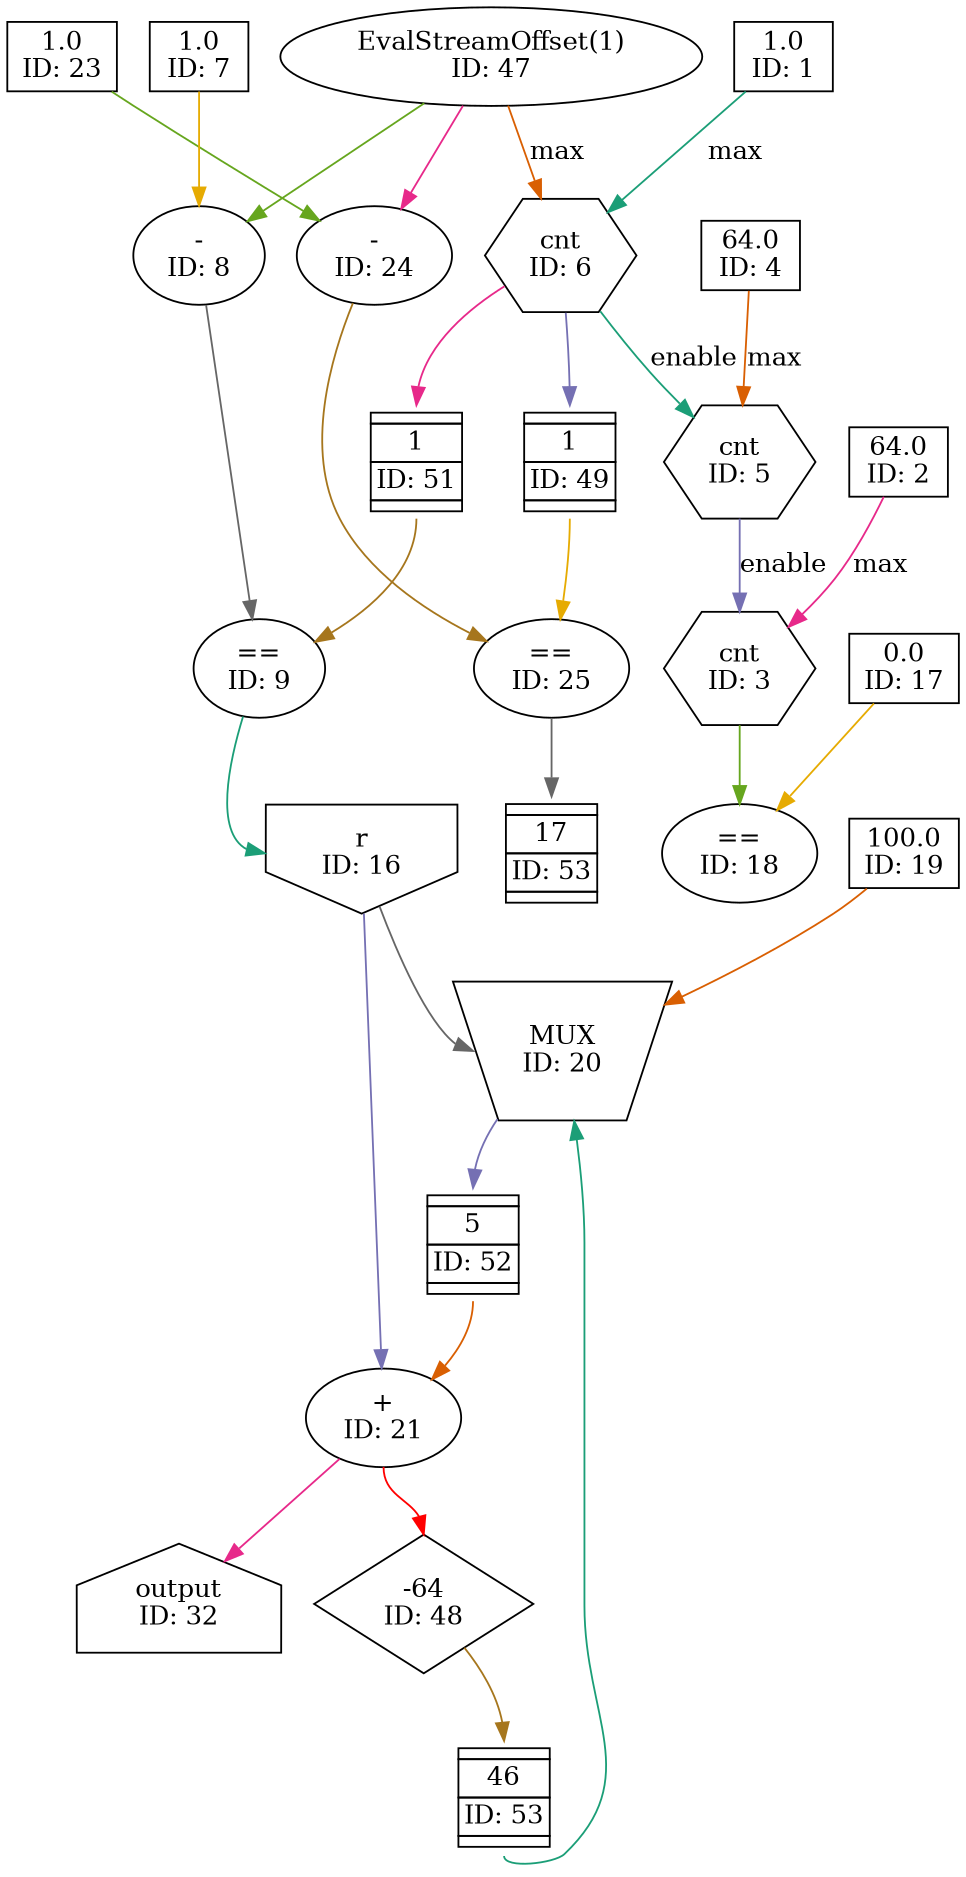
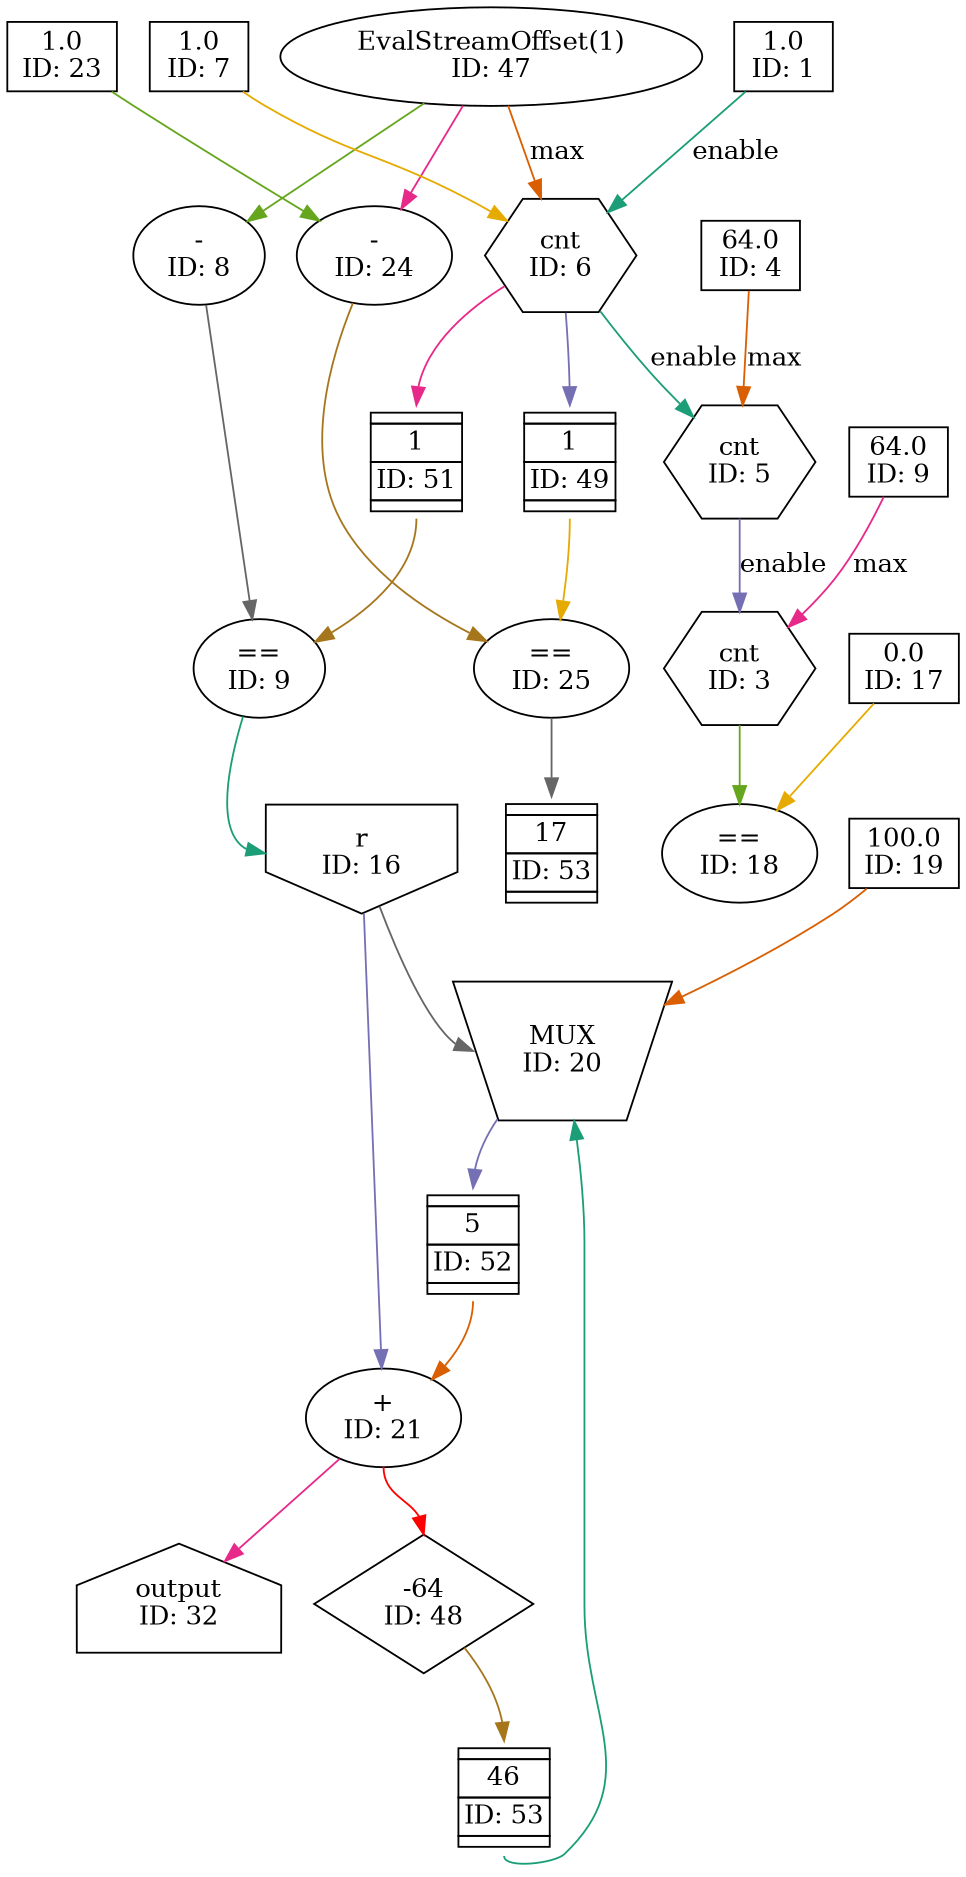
edge "1.0 ID: 7" -> "- ID: 8": now "1.0 ID: 7" -> "cnt ID: 6"
edge "1.0 ID: 1" -> "cnt ID: 6": label "max" -> "enable"
node "64.0 ID: 2": label "64.0 ID: 2" -> "64.0 ID: 9"
